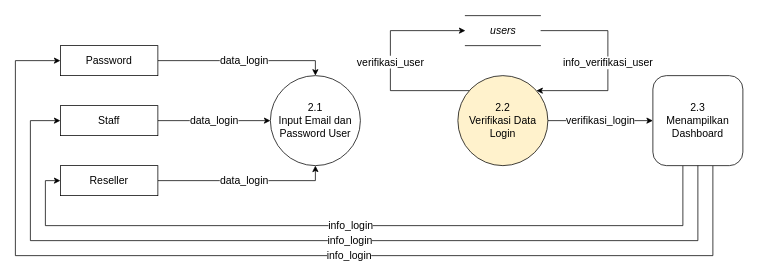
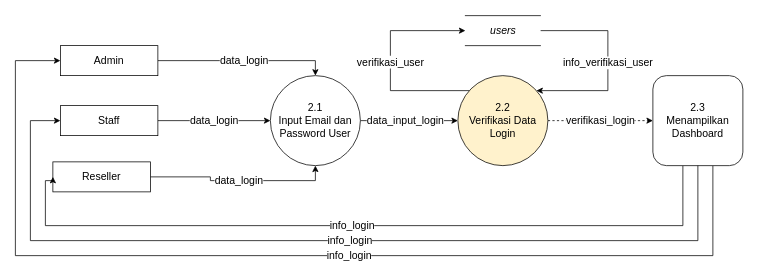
node "Password": label "Password" -> "Admin"
edge "2.1Input Email dan Password User" -> "2.2Verifikasi Data Login": added, label "data_input_login"
edge "2.2Verifikasi Data Login" -> "2.3Menampilkan Dashboard": style solid -> dashed
node "Reseller": moved (109, 180) -> (102, 177)
